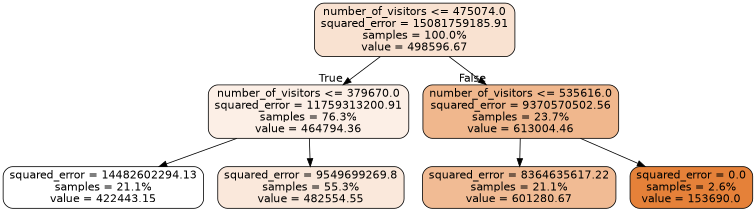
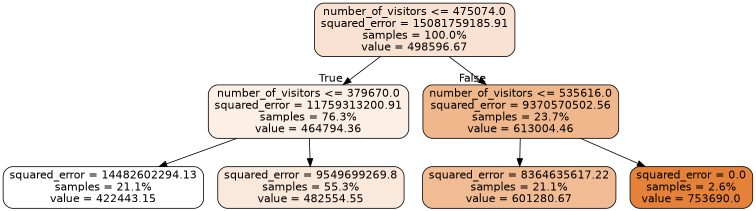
node "squared_error = 0.0 samples = 2.6% value = 153690.0": label "squared_error = 0.0 samples = 2.6% value = 153690.0" -> "squared_error = 0.0 samples = 2.6% value = 753690.0"
